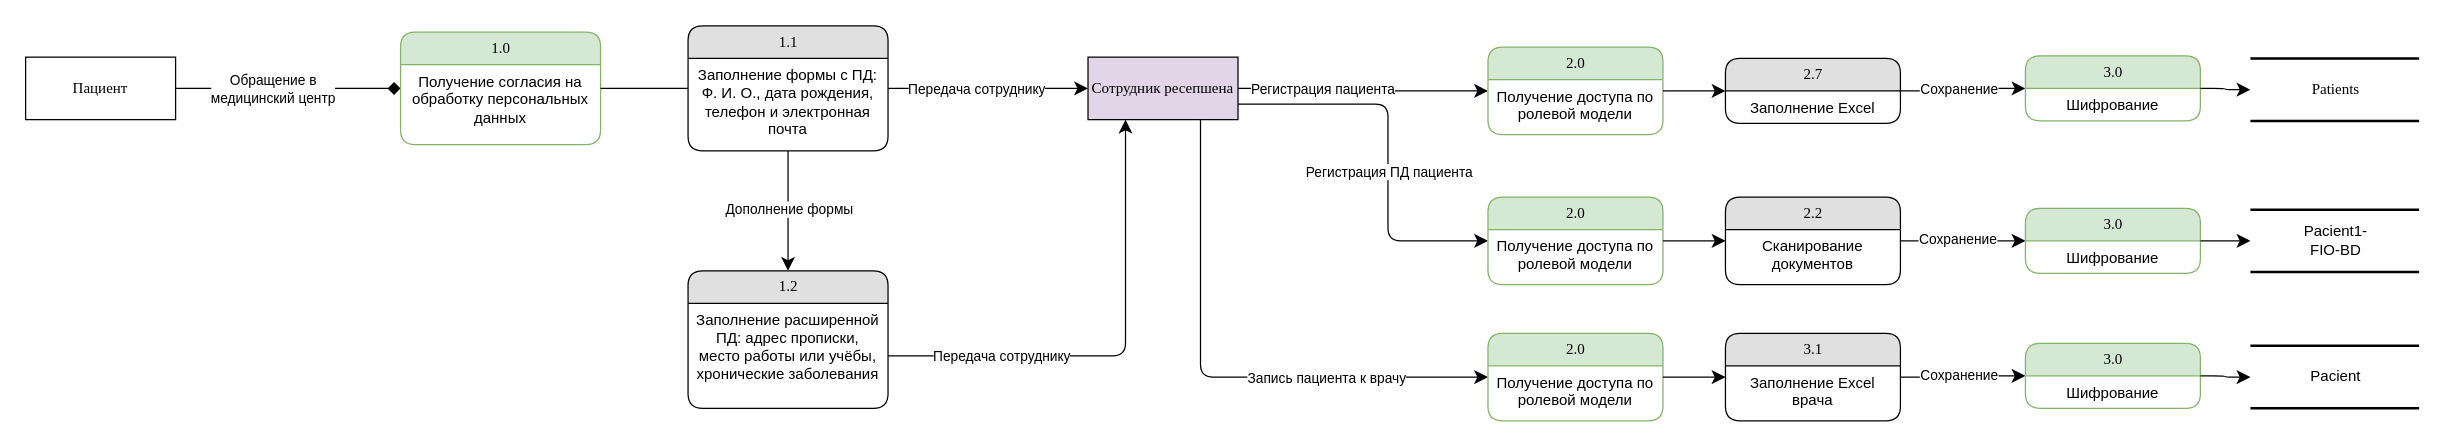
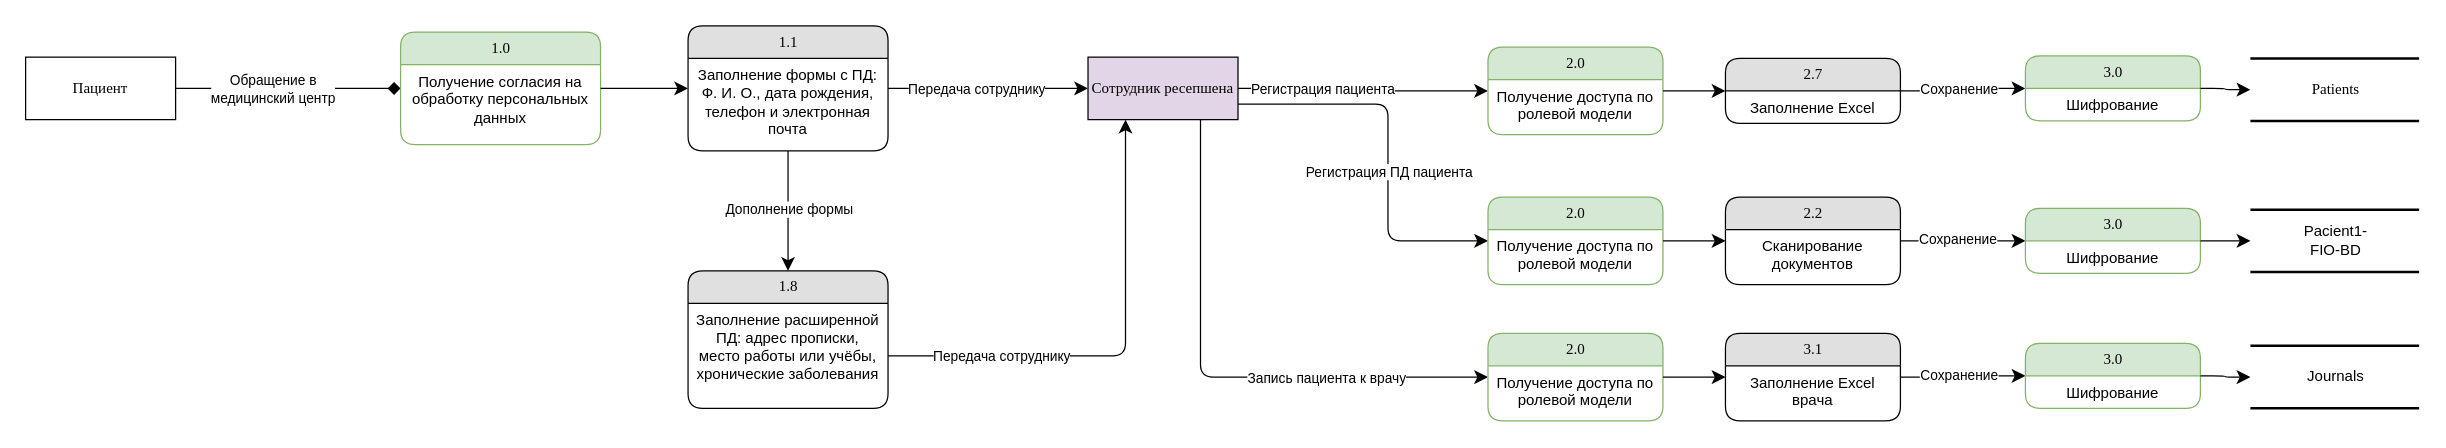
edge "1.0" -- "1.1": arrowhead none -> classic
node "1.2": label "1.2" -> "1.8"
node "Pacient": label "Pacient" -> "Journals"
